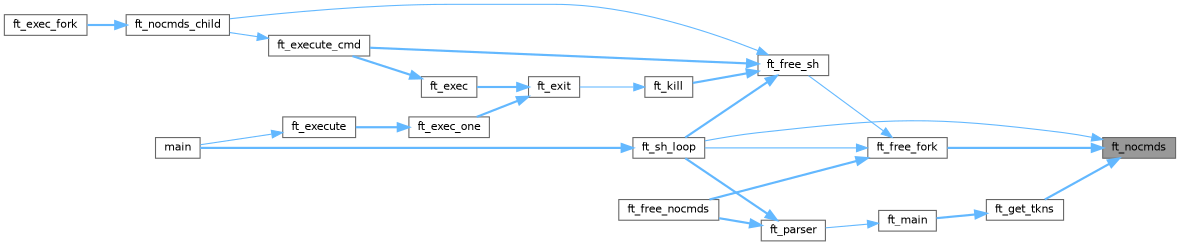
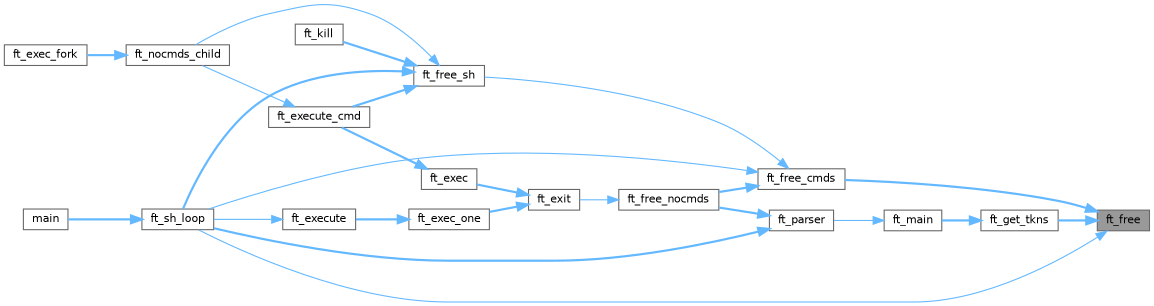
edge "ft_exit" -> "ft_kill": now "ft_exit" -> "ft_free_nocmds"
edge "main" -> "ft_execute": now "ft_sh_loop" -> "ft_execute"
node "ft_free_fork": label "ft_free_fork" -> "ft_free_cmds"
node "ft_nocmds": label "ft_nocmds" -> "ft_free"
